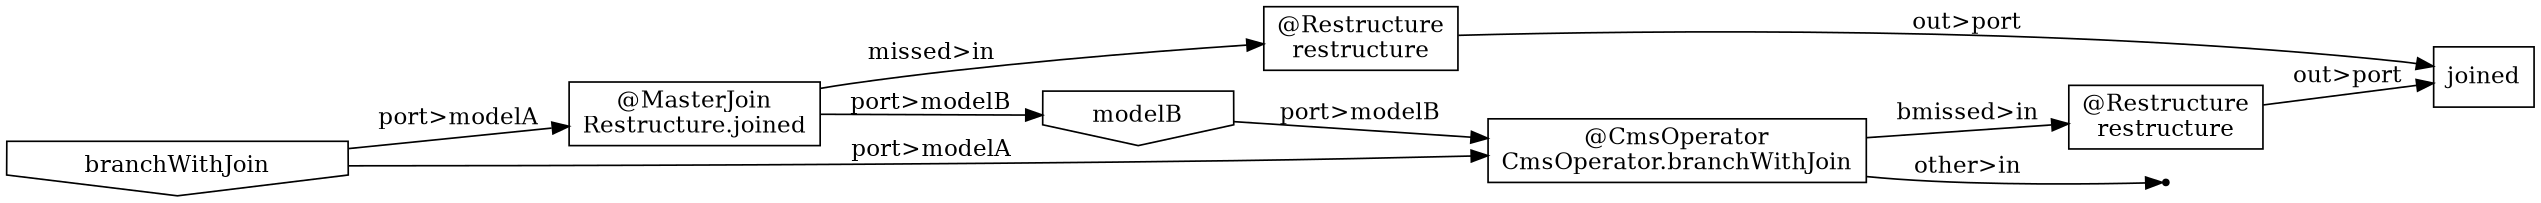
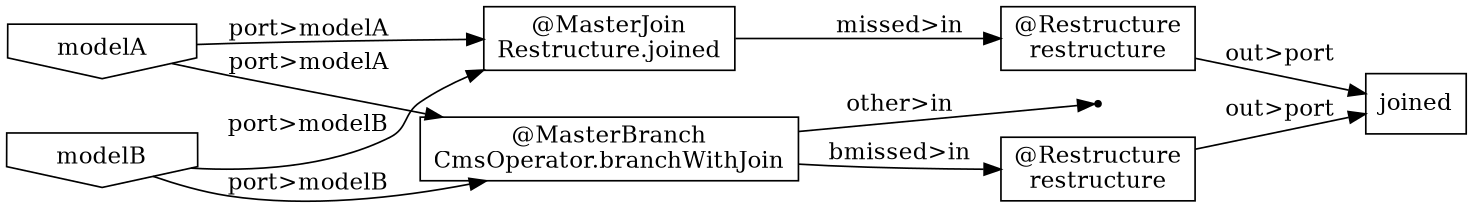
edge "@MasterJoin Restructure.joined" -> "modelB": reversed
node "@CmsOperator CmsOperator.branchWithJoin": label "@CmsOperator CmsOperator.branchWithJoin" -> "@MasterBranch CmsOperator.branchWithJoin"
node "branchWithJoin": label "branchWithJoin" -> "modelA"
